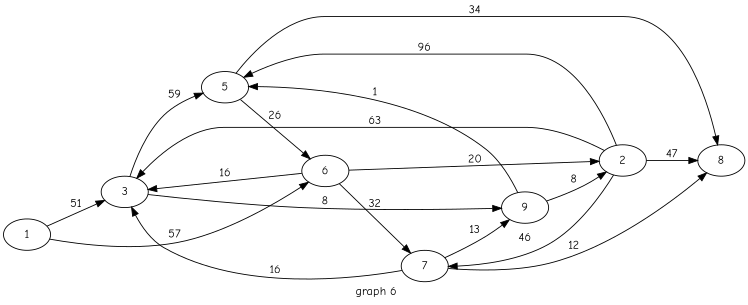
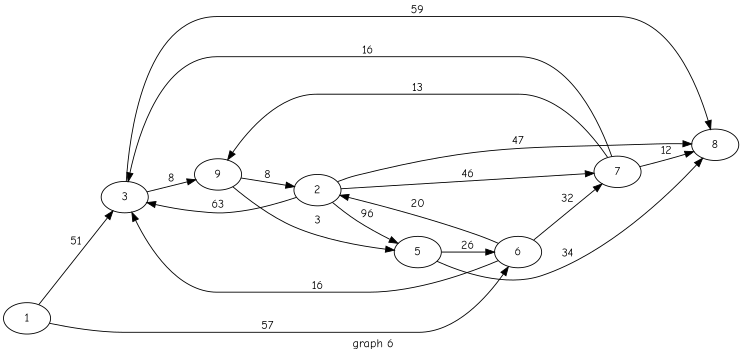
edge "9" -> "5": label " 1 " -> " 3 "
edge "3" -> "5": now "3" -> "8"
